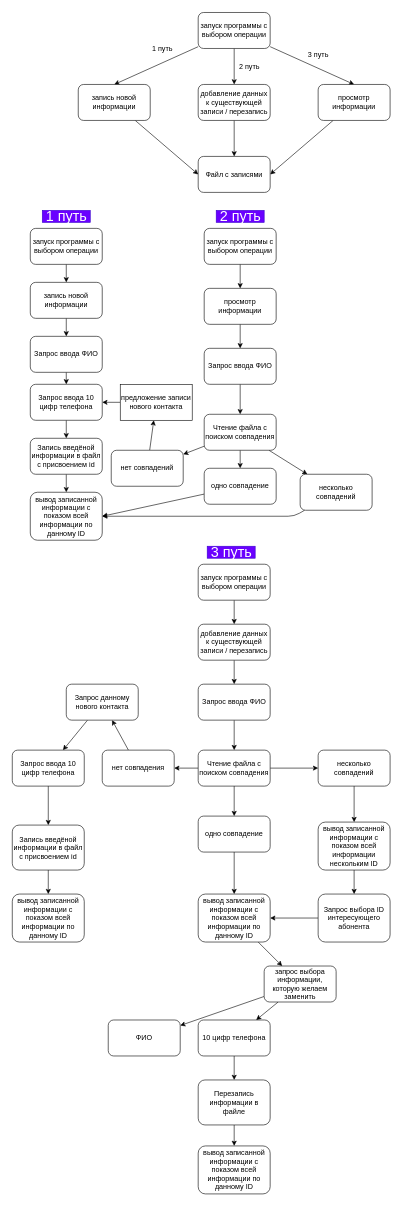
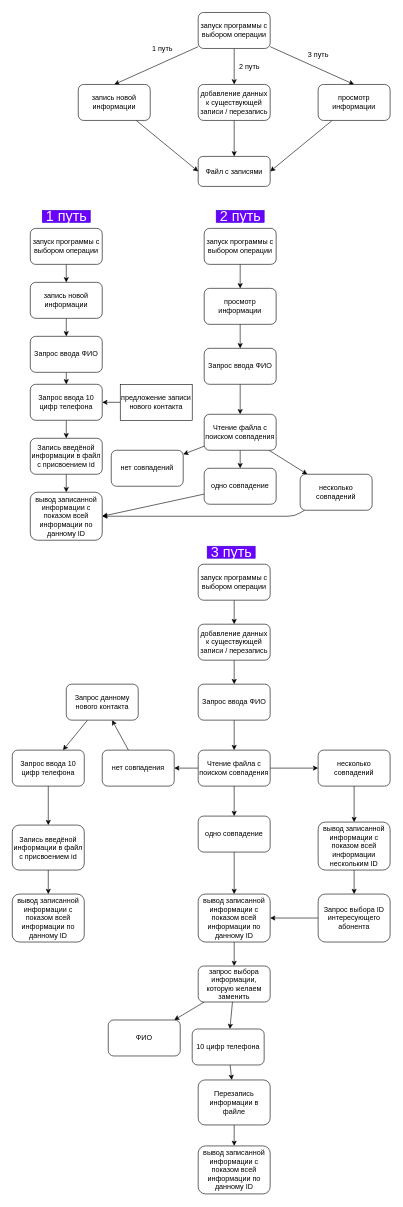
node "Файл с записями": size 72x36 -> 72x30
edge "нет совпадений" -> "предложение записи нового контакта": removed
node "запрос выбора информации, которую желаем заменить": moved (300, 984) -> (234, 984)
node "10 цифр телефона": moved (234, 1038) -> (228, 1047)
